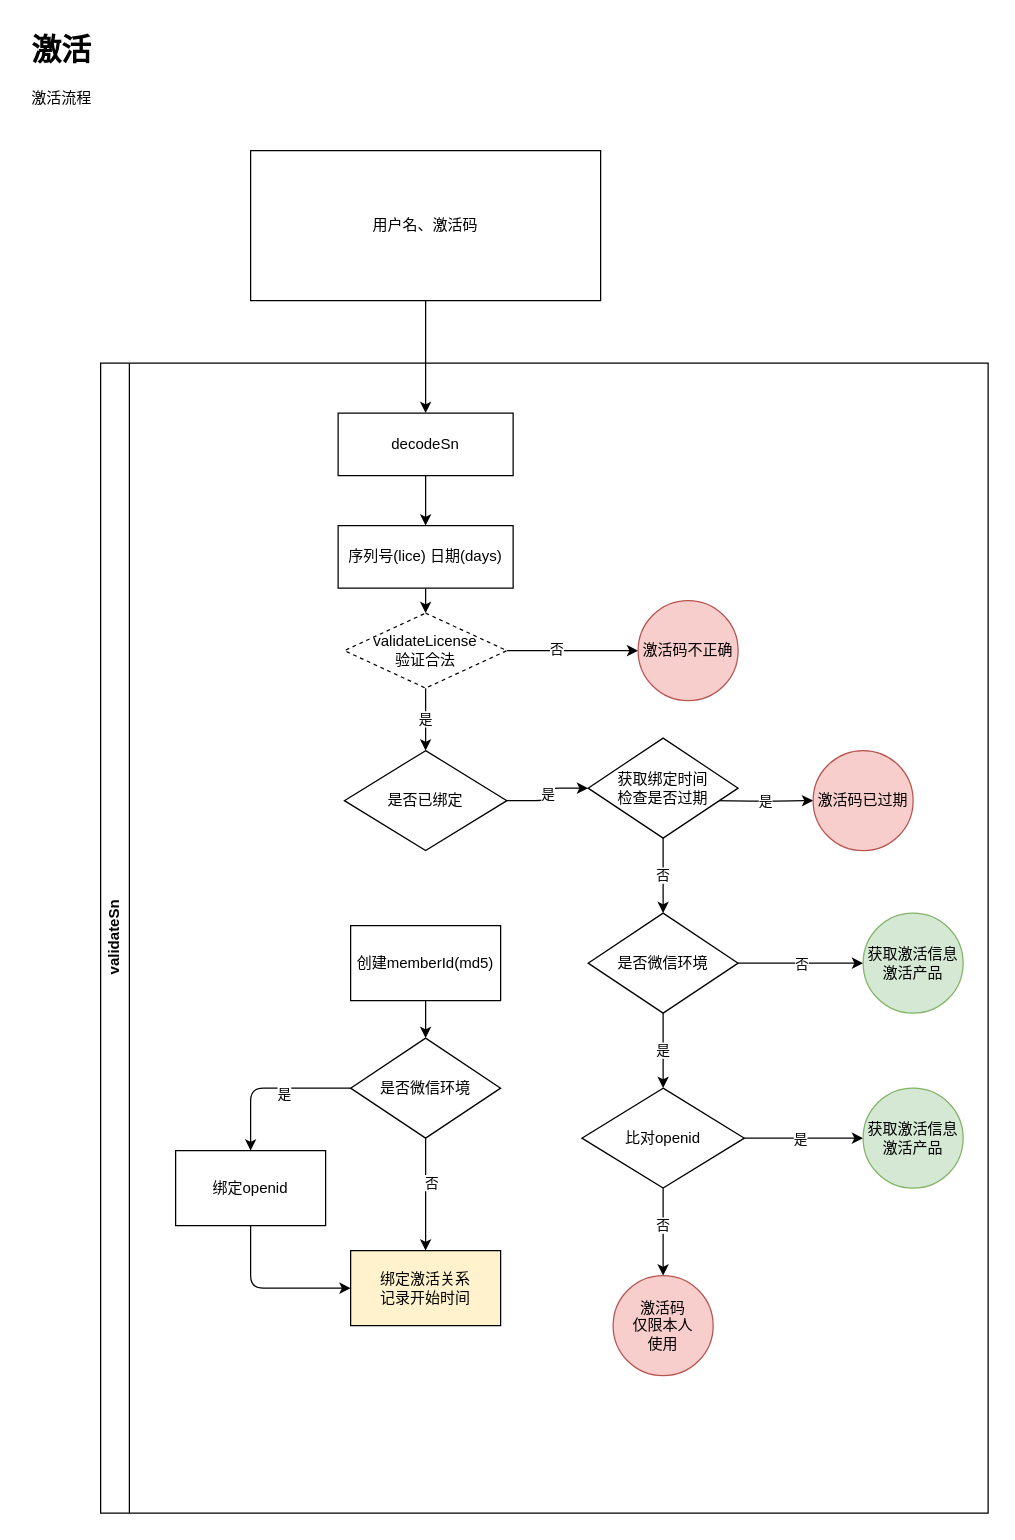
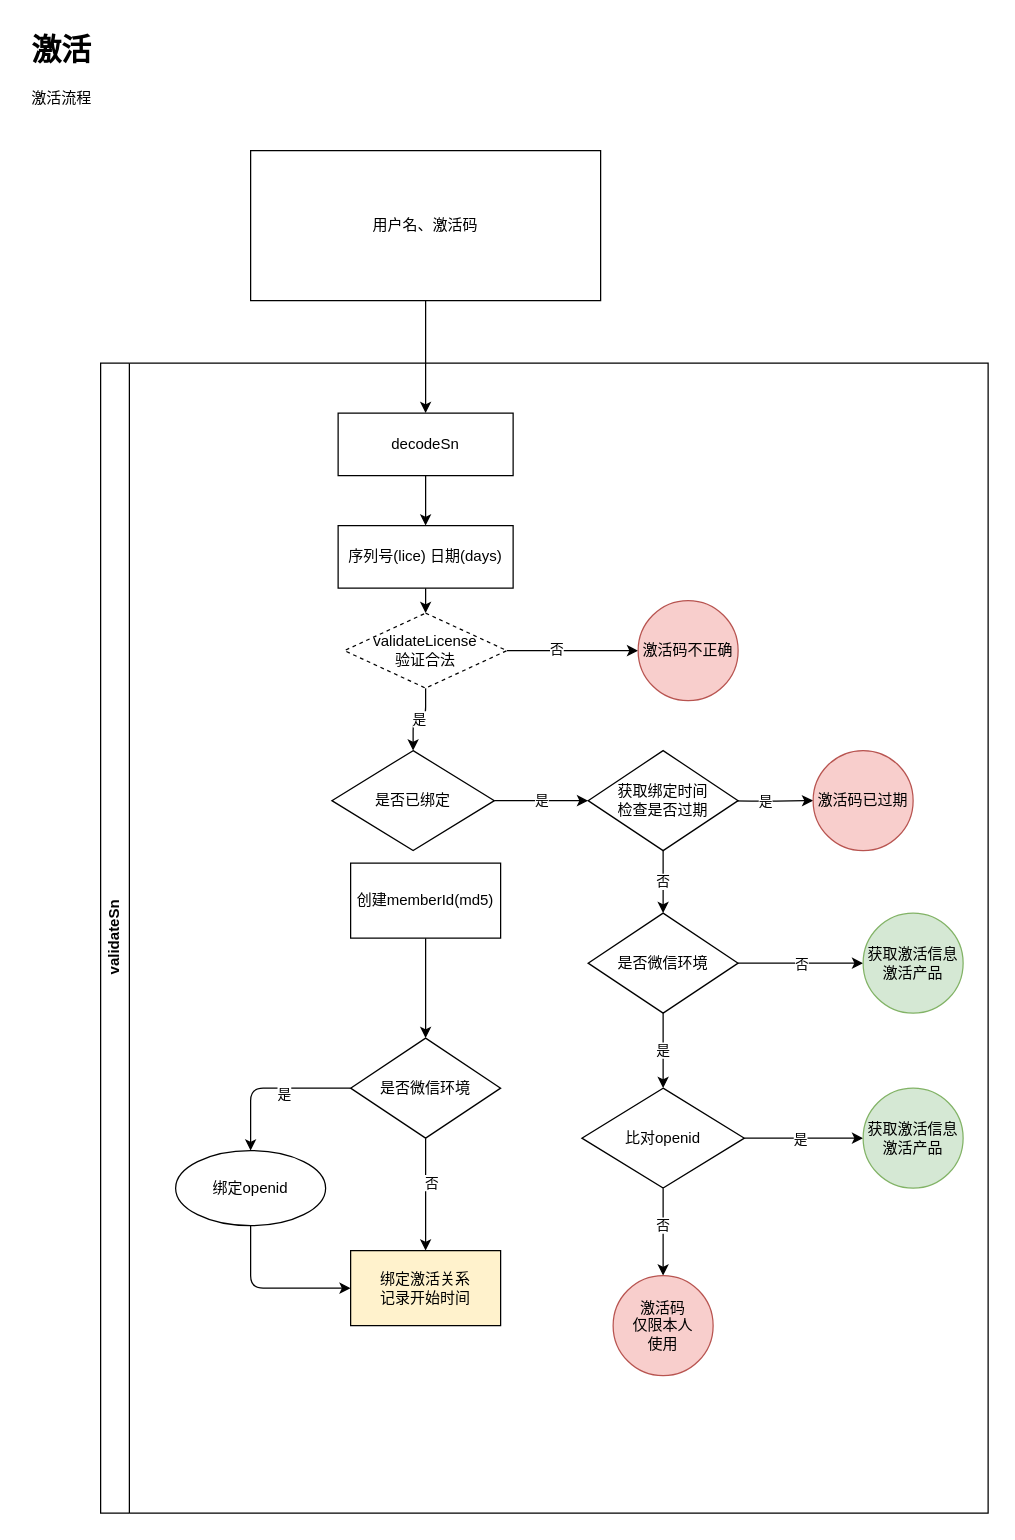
node "获取绑定时间 检查是否过期": moved (663, 788) -> (663, 801)
node "是否已绑定": moved (426, 801) -> (413, 801)
node "创建memberId(md5)": moved (426, 963) -> (426, 901)
node "绑定openid": shape rectangle -> ellipse
